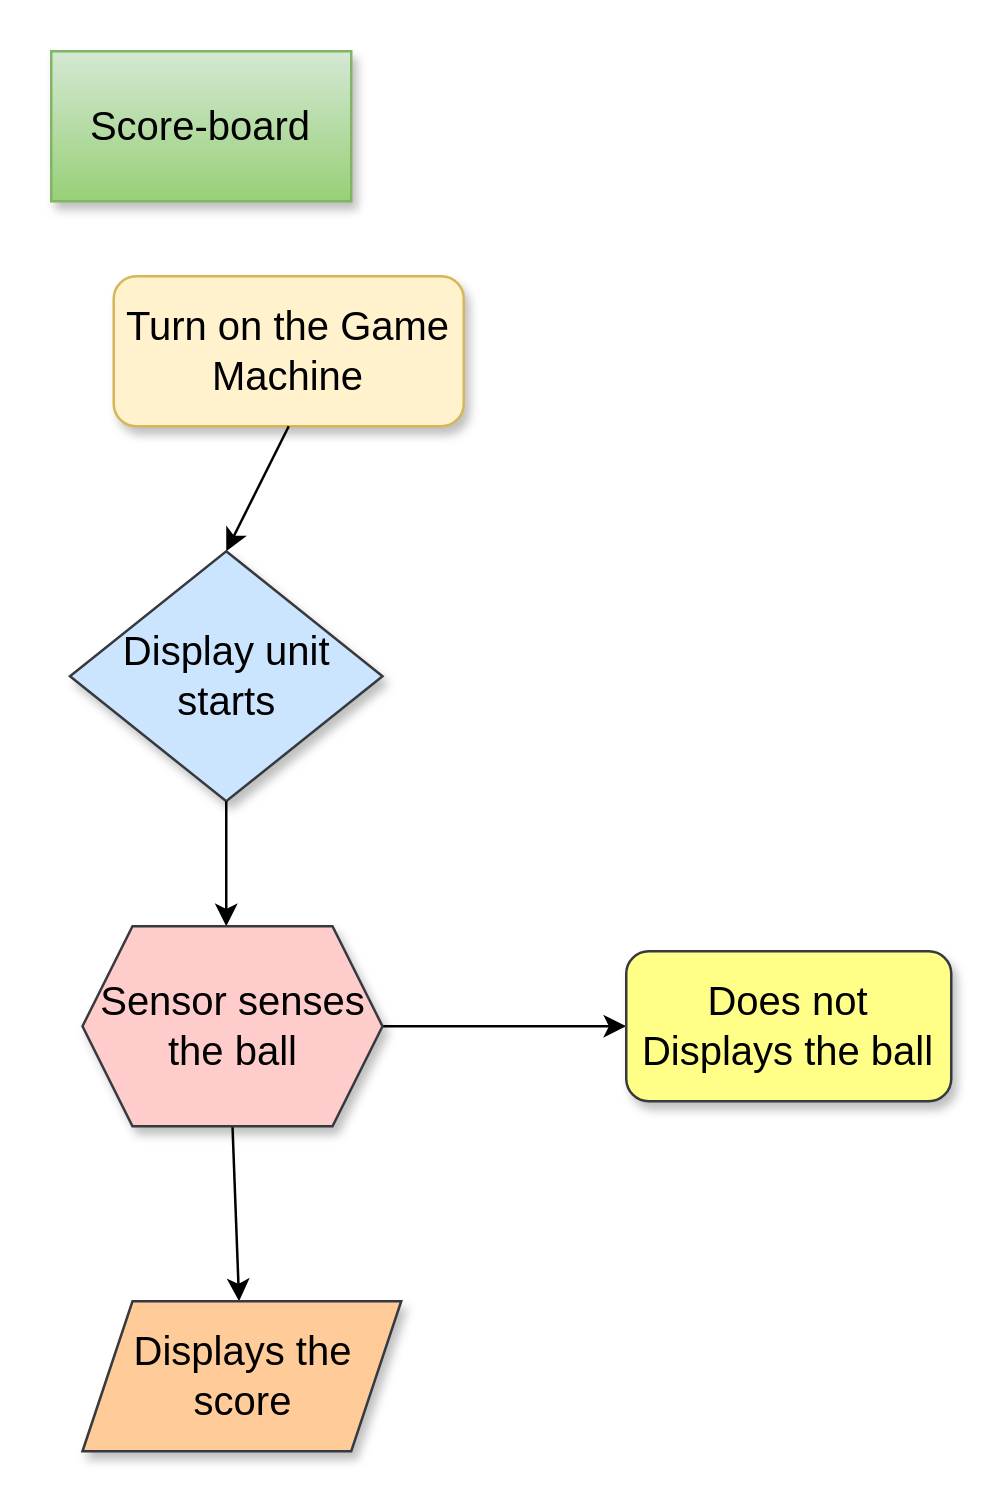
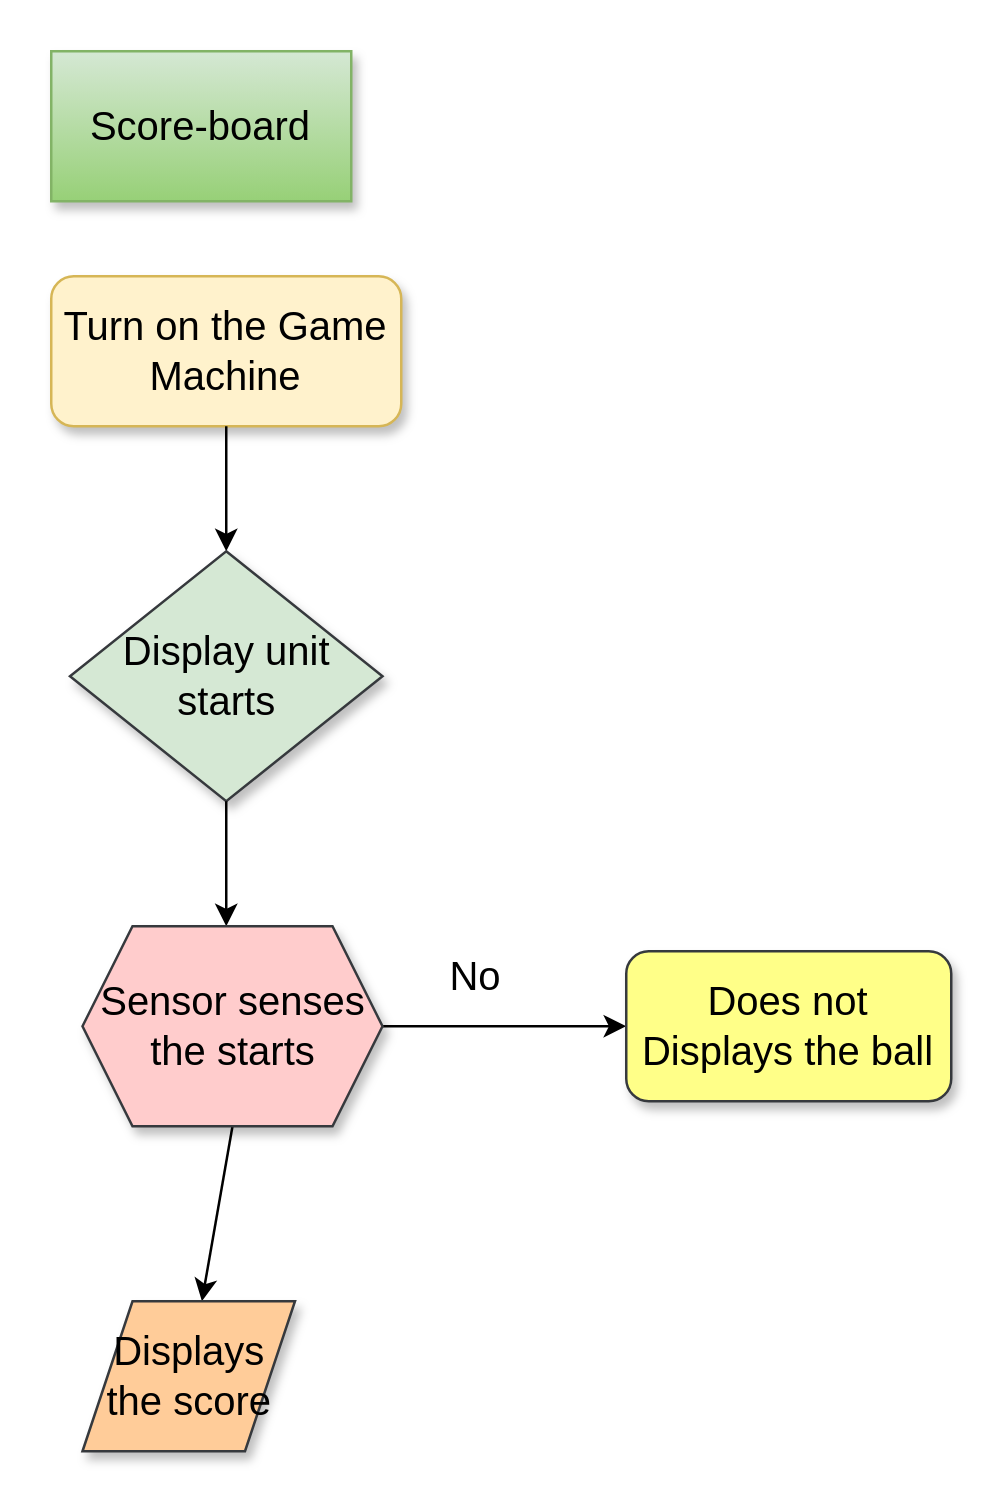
node "Turn on the Game Machine": moved (289, 351) -> (226, 351)
node "Display unit starts": fillcolor #cce5ff -> #d5e8d4
node "No": added
node "Sensor senses the ball": label "Sensor senses the ball" -> "Sensor senses the starts"
node "Displays the score": size 319x150 -> 213x150
